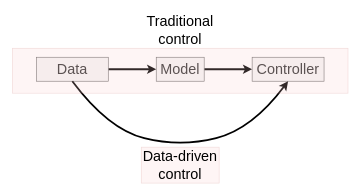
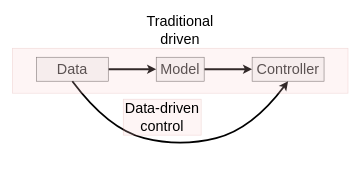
node "Traditional control": label "Traditional control" -> "Traditional driven"
node "Data-driven control": moved (180, 165) -> (162, 117)
